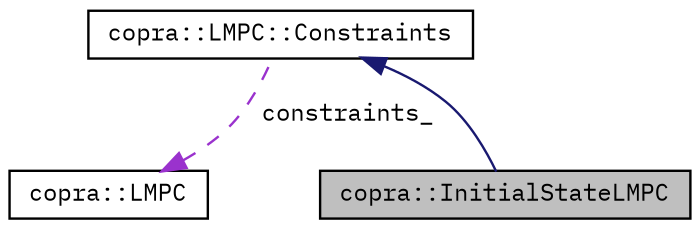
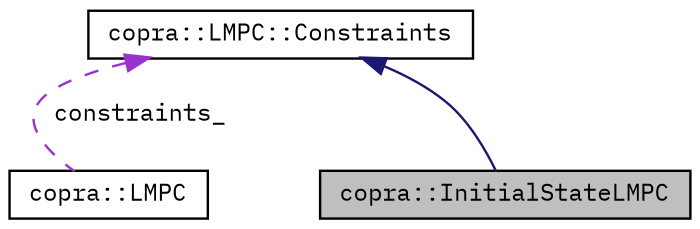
edge "copra::LMPC::Constraints" -> "copra::LMPC": reversed
